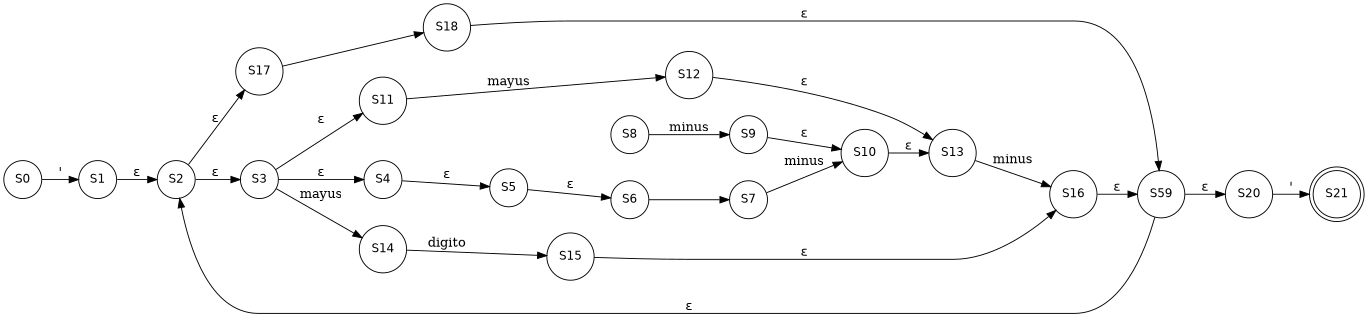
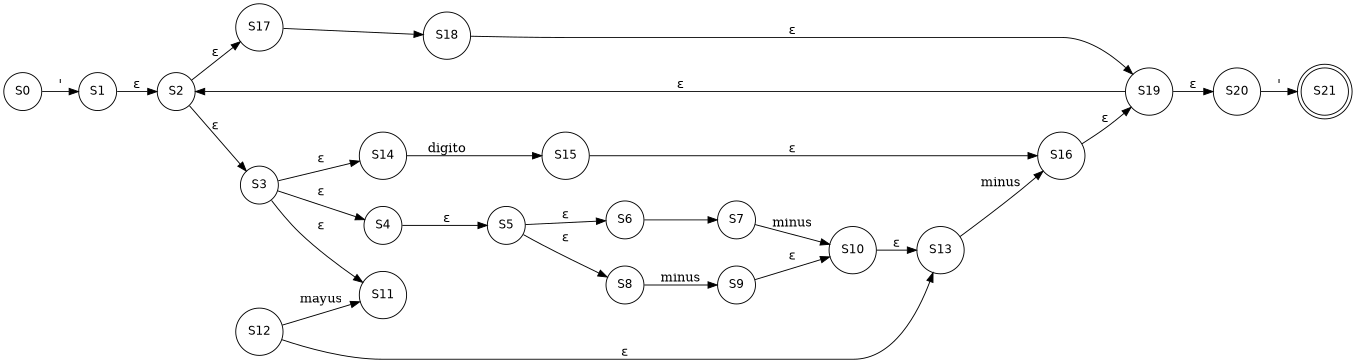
edge "S11" -> "S12": reversed
node "S59": label "S59" -> "S19"
edge "S3" -> "S14": label "mayus" -> "ε"
edge "S5" -> "S8": added, label "ε"
